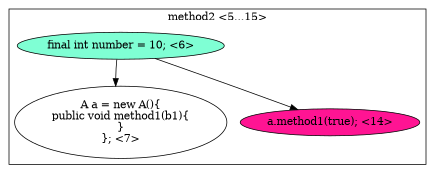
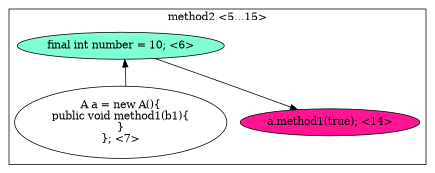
edge "final int number = 10; <6>" -> "A a = new A(){ public void method1(b1){ } }; <7>": reversed
